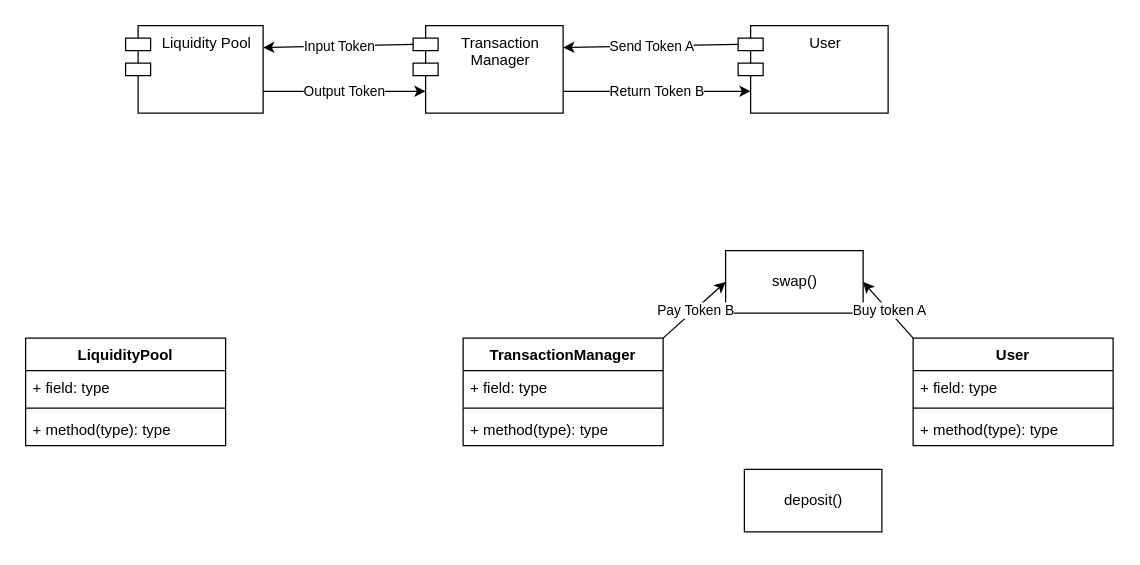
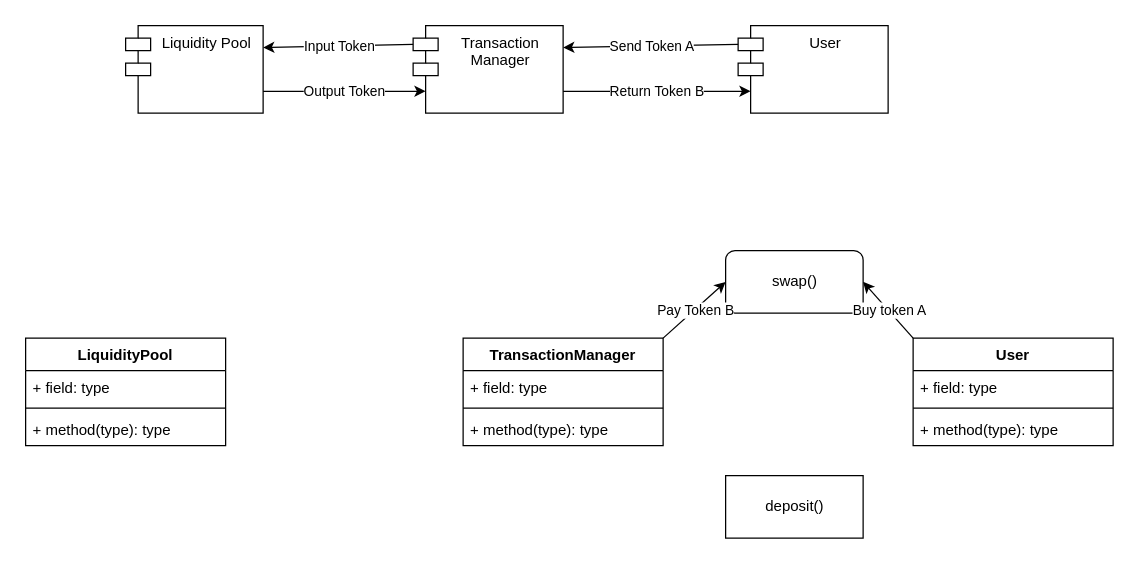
node "swap()": shape rectangle -> rounded rectangle
node "deposit()": moved (813, 501) -> (794, 507)
